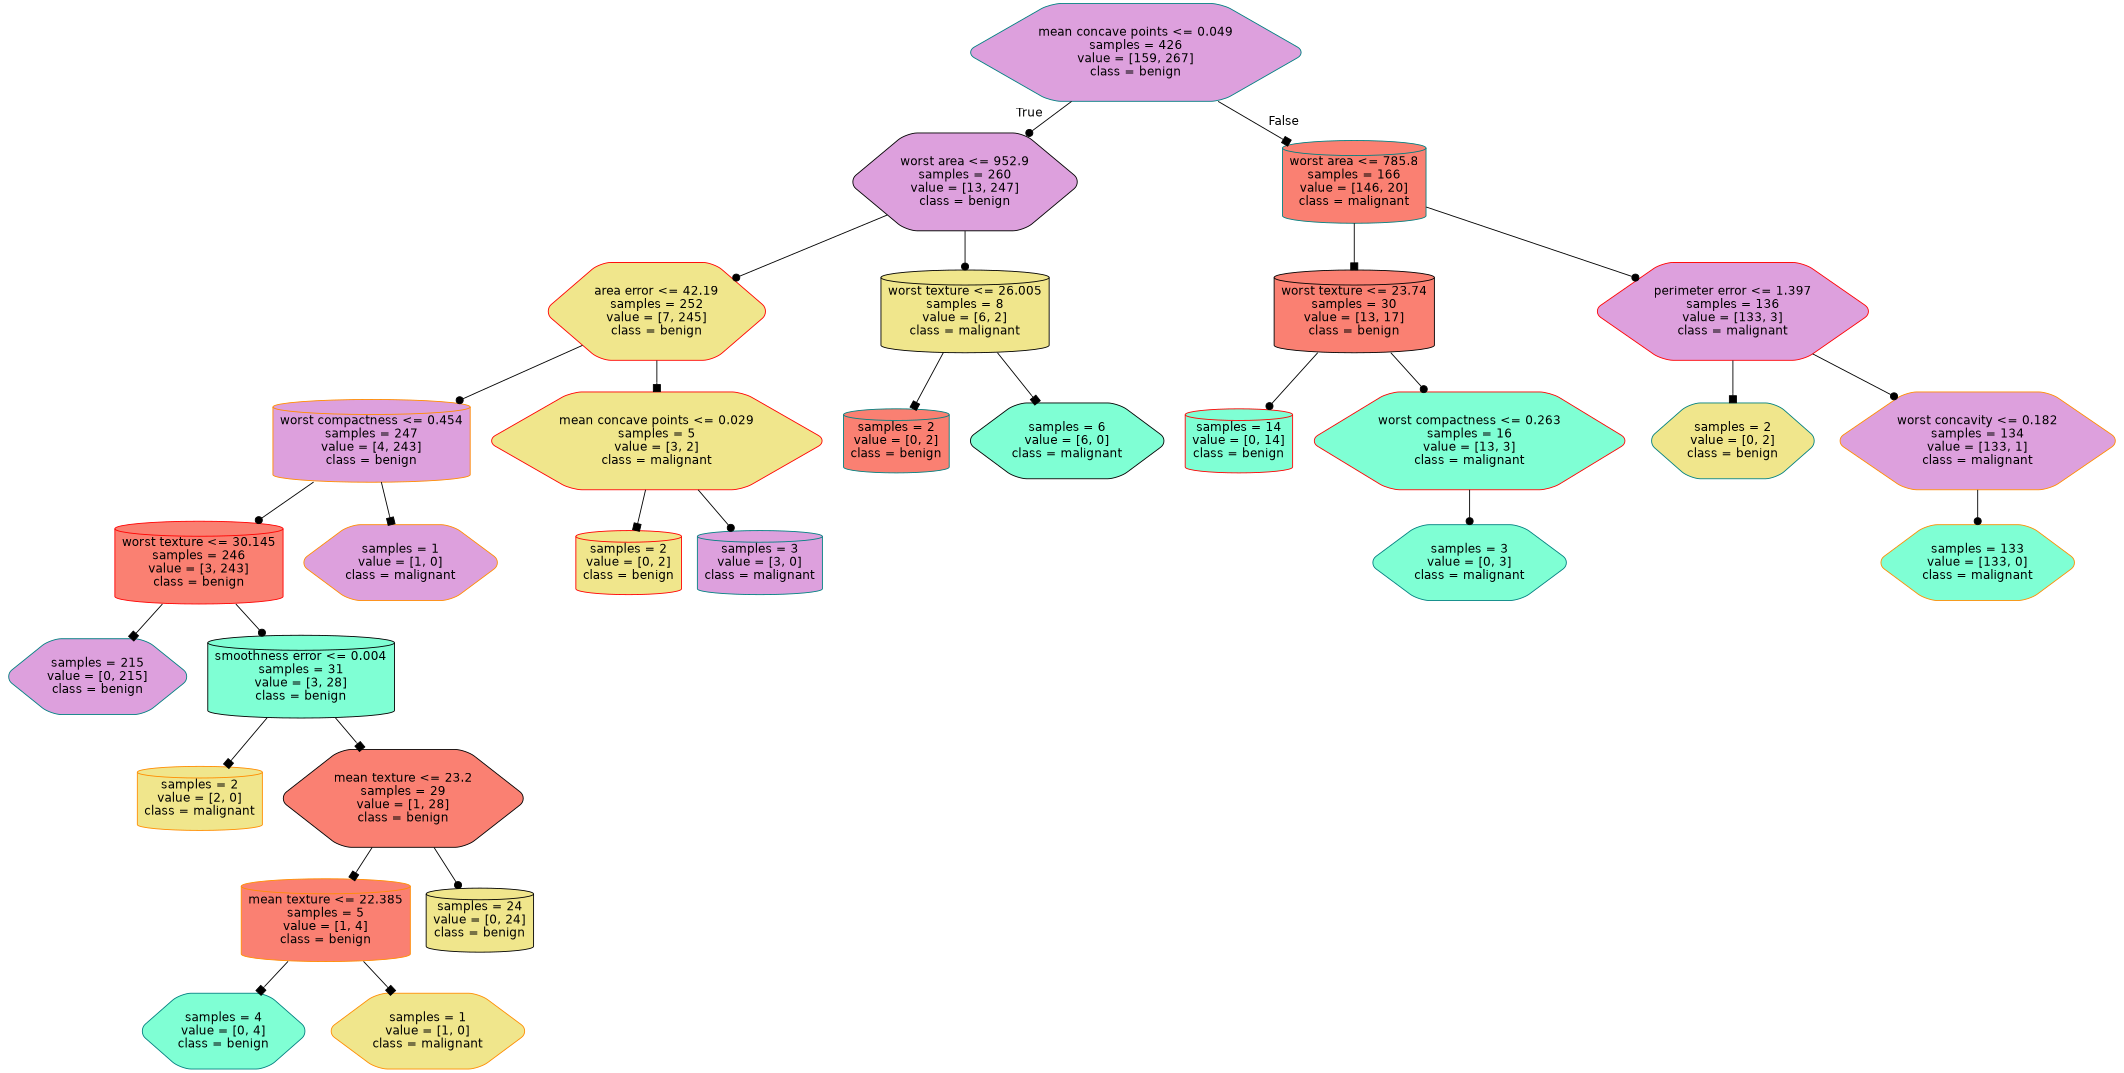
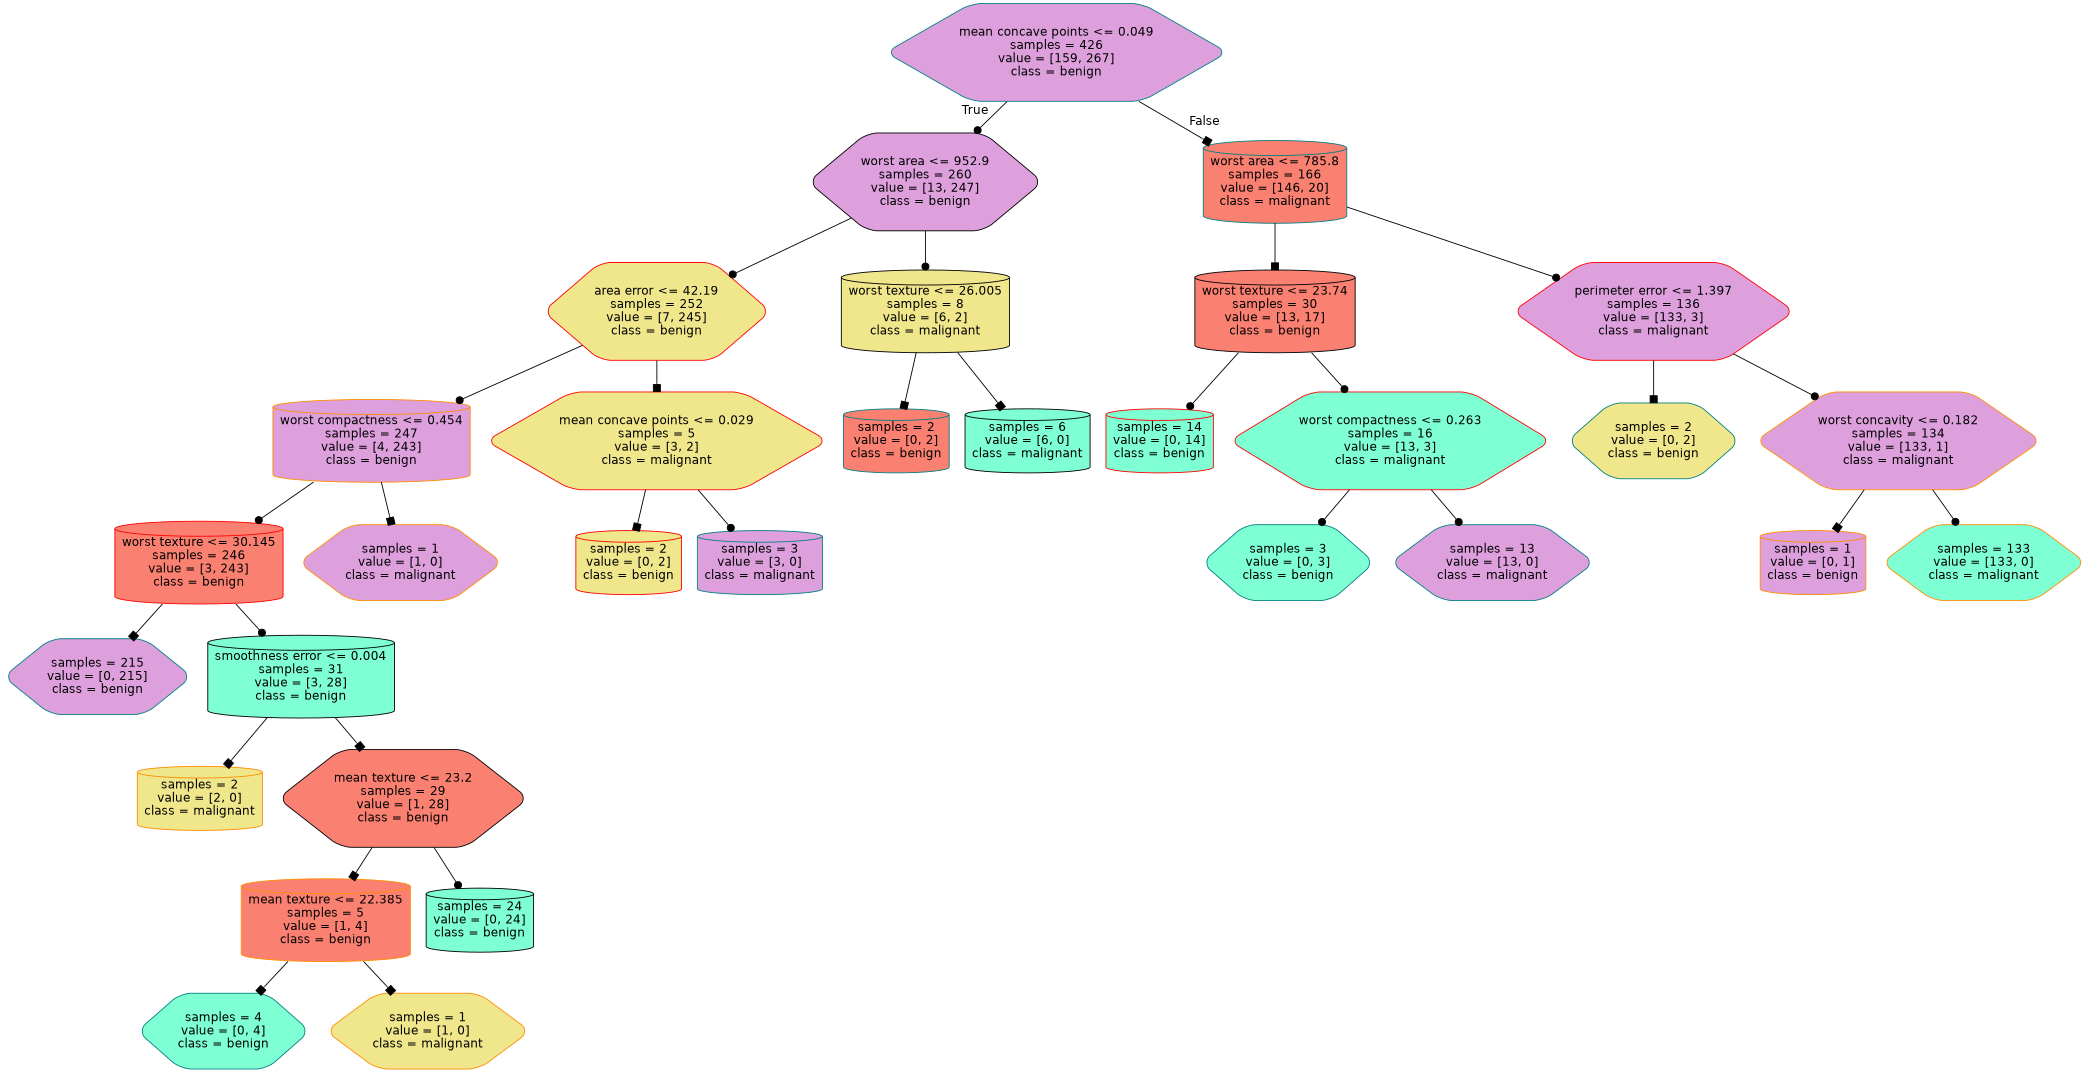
node "samples = 6 value = [6, 0] class = malignant": shape hexagon -> cylinder
node "samples = 3 value = [0, 3] class = malignant": label "samples = 3 value = [0, 3] class = malignant" -> "samples = 3 value = [0, 3] class = benign"
node "samples = 13 value = [13, 0] class = malignant": added
node "samples = 1 value = [0, 1] class = benign": added
node "samples = 24 value = [0, 24] class = benign": fillcolor khaki -> aquamarine
